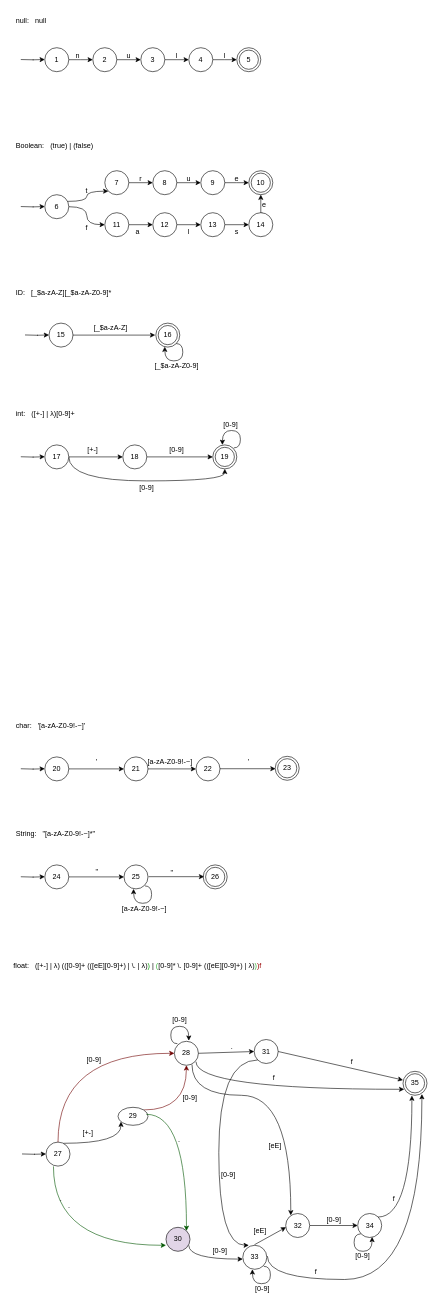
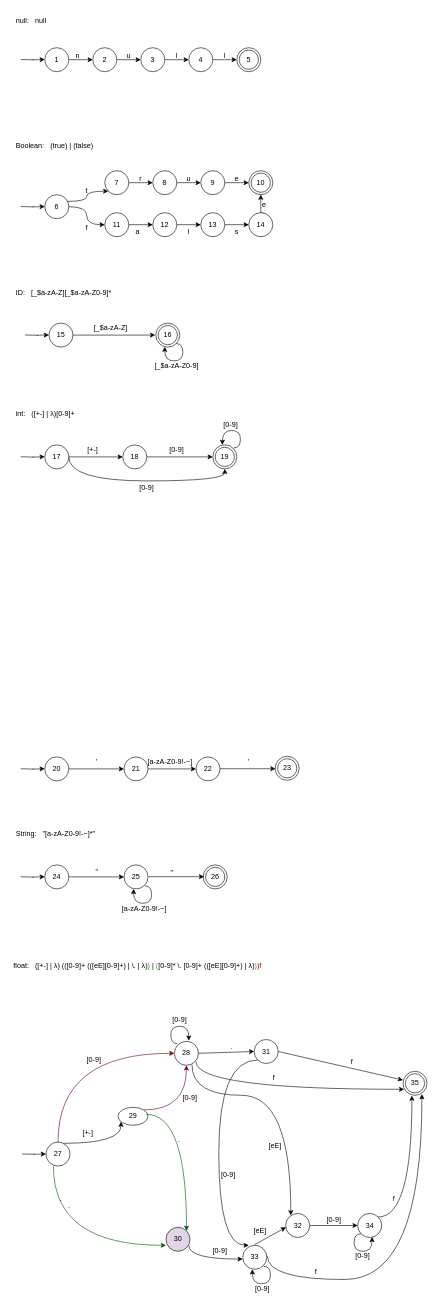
node "char: '[a-zA-Z0-9!-~]'": removed
